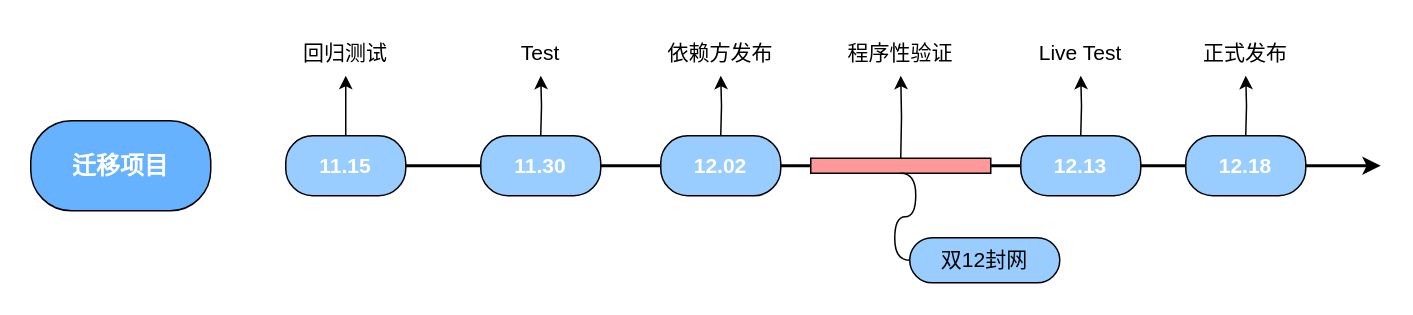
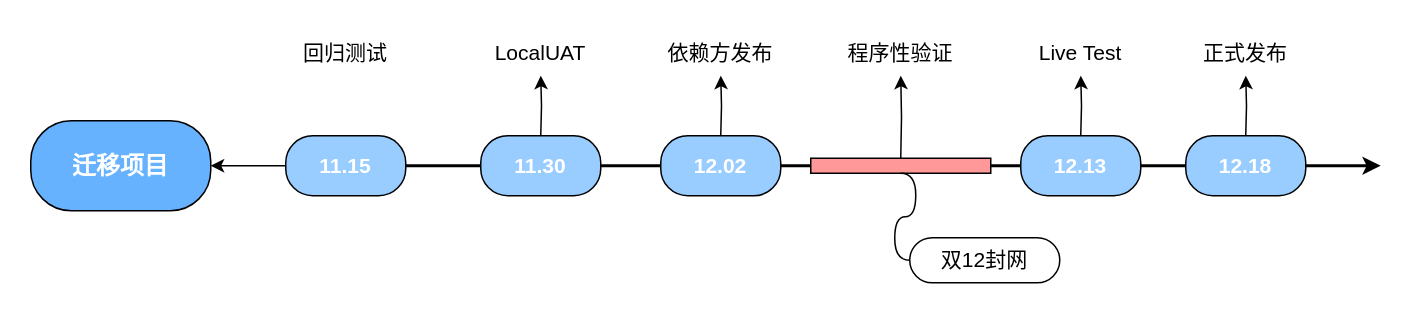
node "Test": label "Test" -> "LocalUAT"
edge "11.15" -> "回归测试": now "11.15" -> "迁移项目"
node "双12封网": fillcolor #99ccff -> #ffffff
